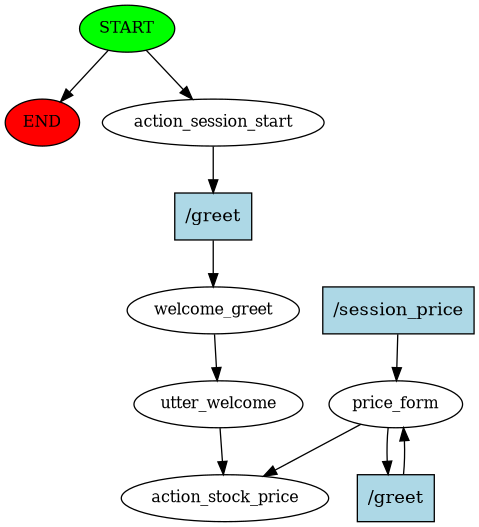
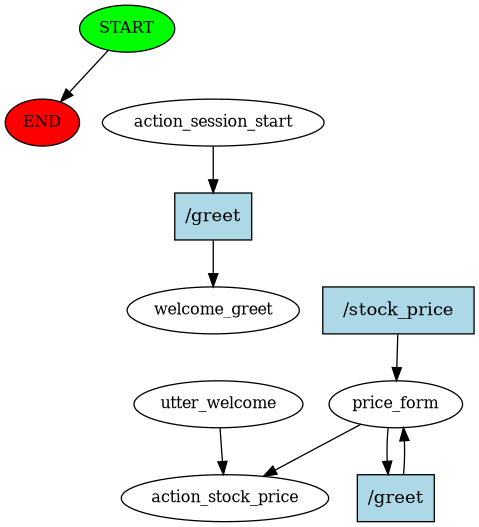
edge "START" -> "action_session_start": removed
node "/session_price": label "/session_price" -> "/stock_price"
edge "welcome_greet" -> "utter_welcome": removed
